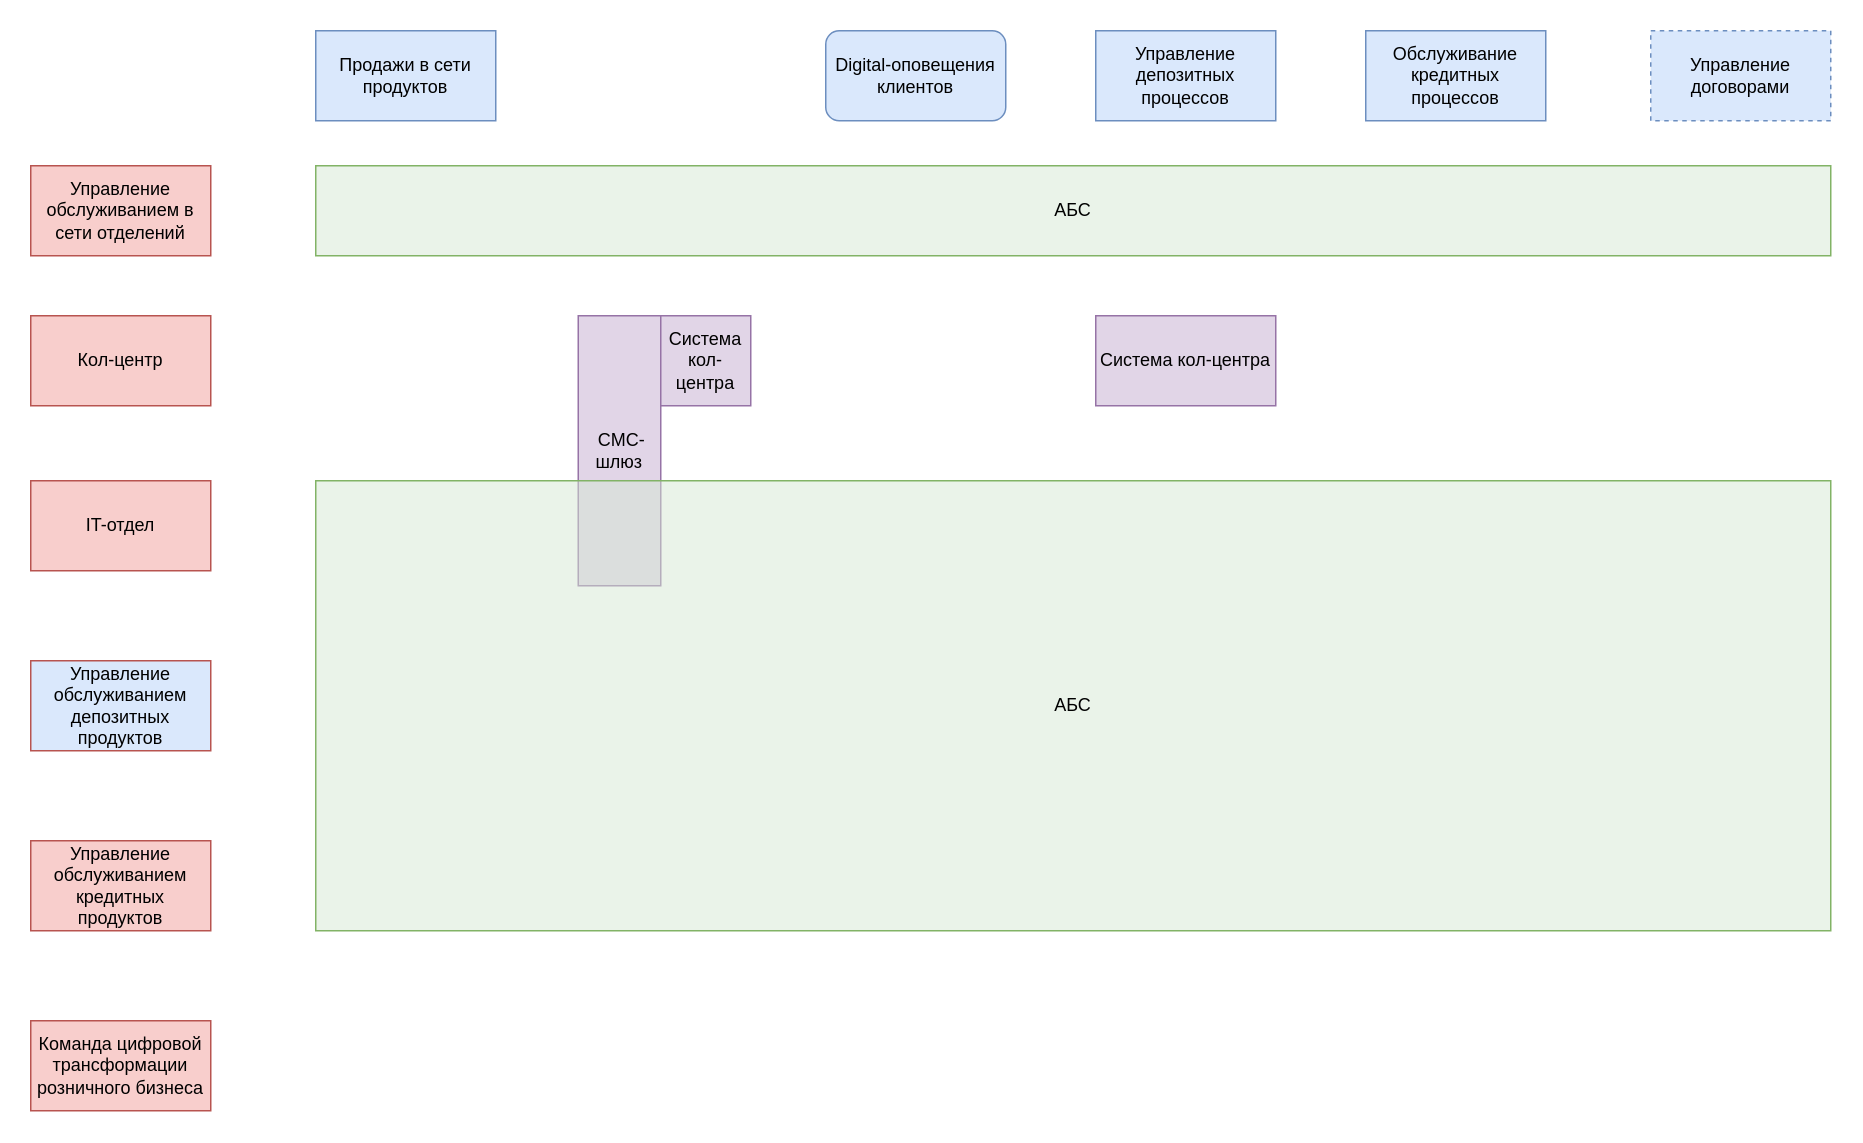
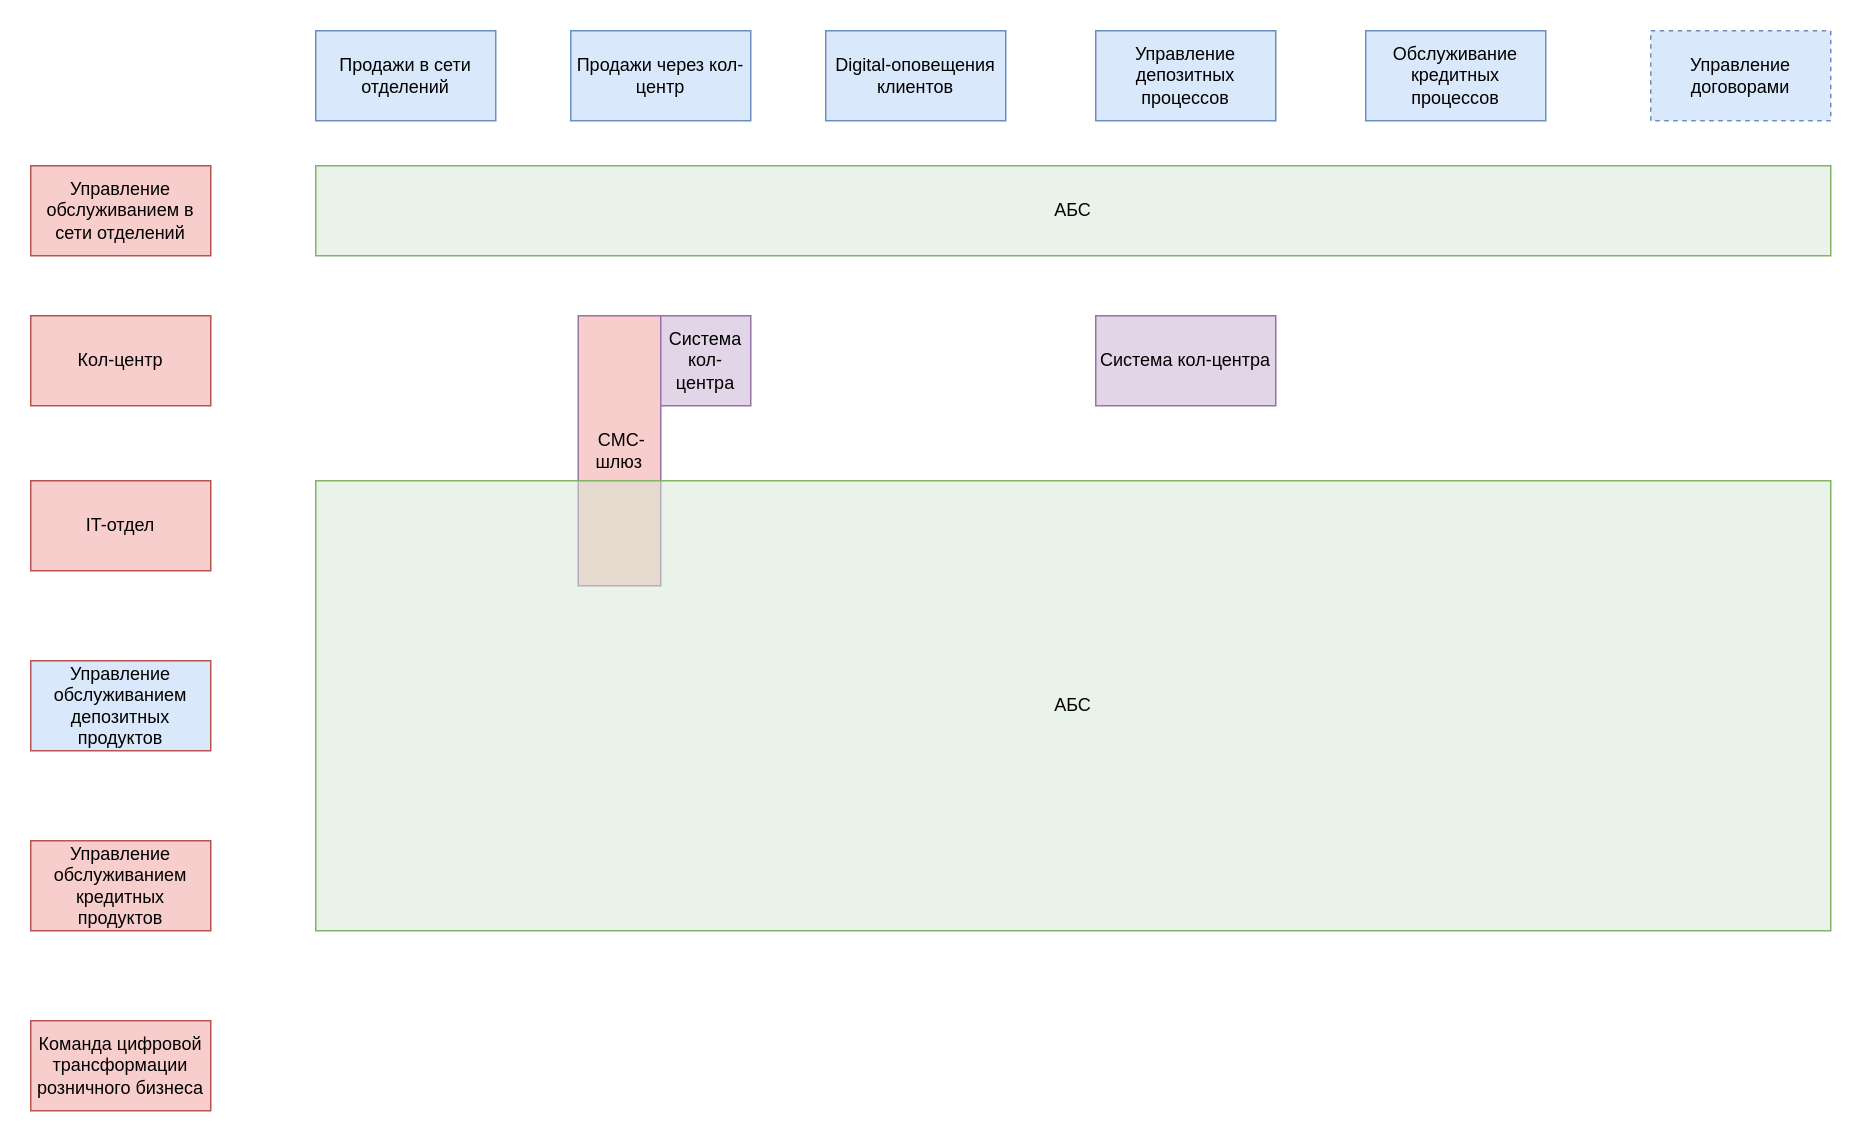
node "Продажи в сети продуктов": label "Продажи в сети продуктов" -> "Продажи в сети отделений"
node "Продажи через кол-центр": added
node "Digital-оповещения клиентов": shape rounded rectangle -> rectangle
node "СМС-шлюз": fillcolor #e1d5e7 -> #f8cecc
